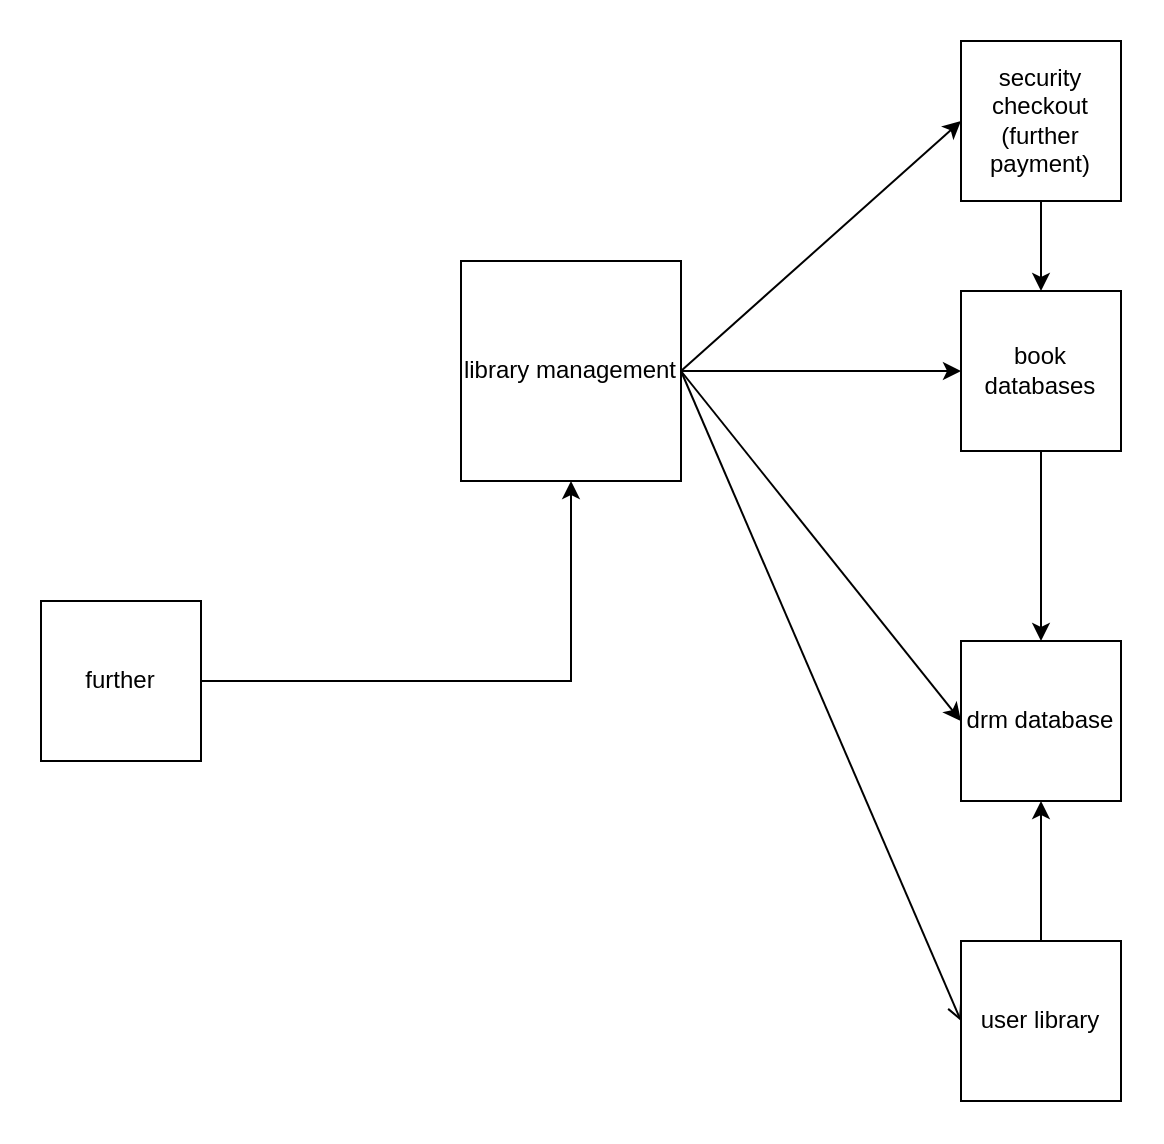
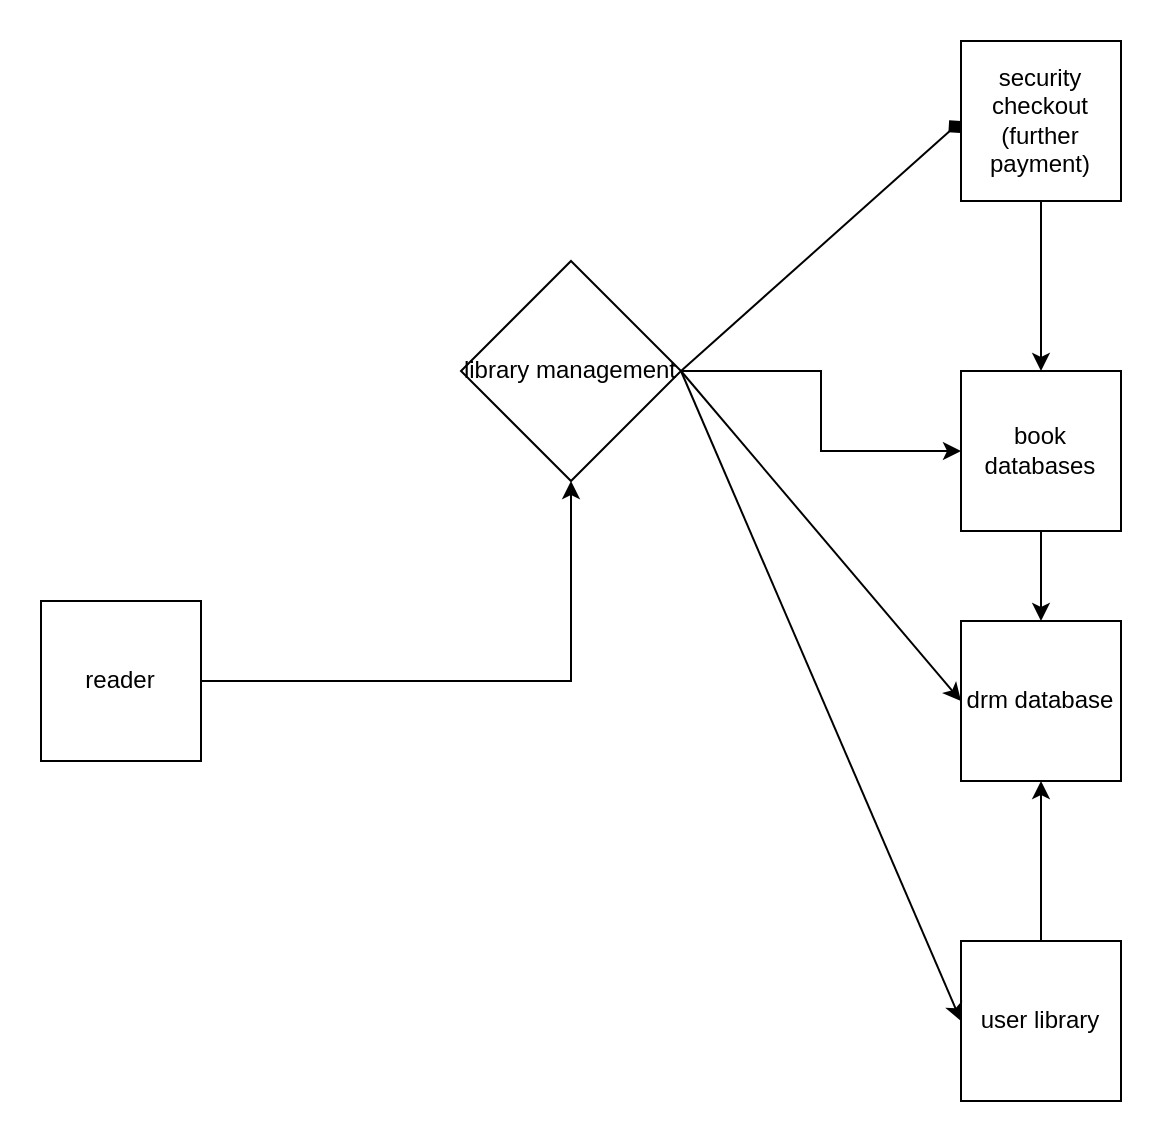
edge "library management" -> "security checkout (further payment)": arrowhead classic -> diamond
node "library management": shape rectangle -> diamond
node "book databases": moved (1041, 371) -> (1041, 451)
node "further": label "further" -> "reader"
node "drm database": moved (1041, 721) -> (1041, 701)
edge "library management" -> "user library": arrowhead open -> classic
